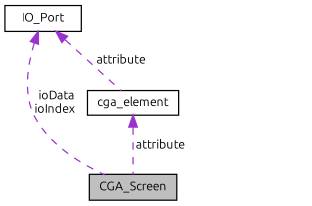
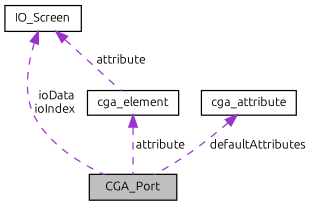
node "IO_Port": label "IO_Port" -> "IO_Screen"
node "cga_attribute": added
node "CGA_Screen": label "CGA_Screen" -> "CGA_Port"
